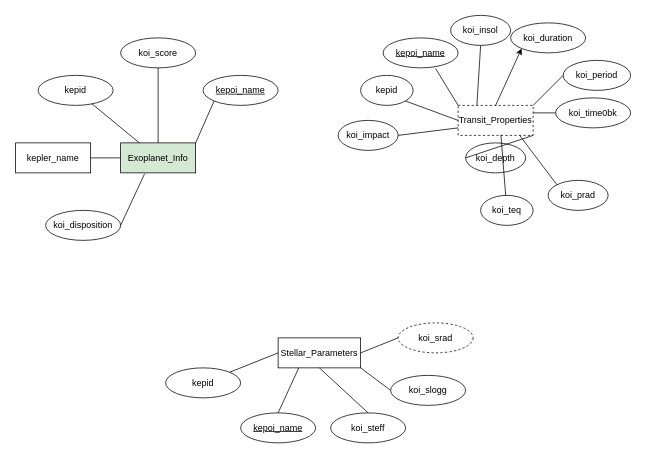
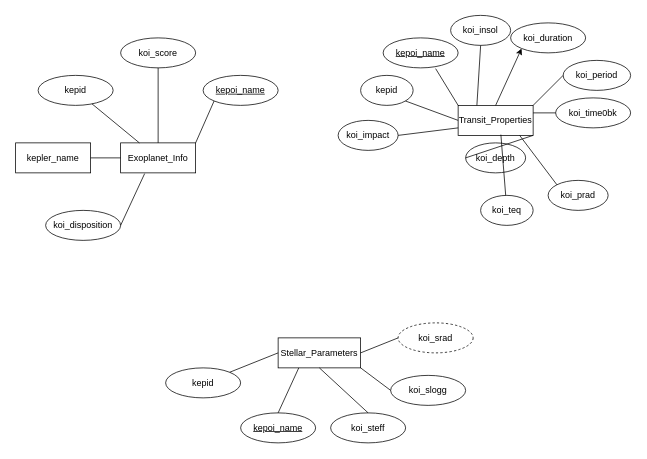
node "Transit_Properties": style dashed -> solid
node "Exoplanet_Info": fillcolor #d5e8d4 -> #ffffff
